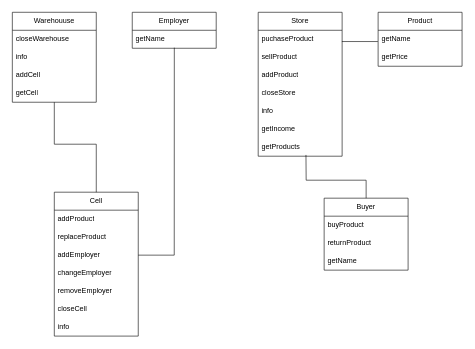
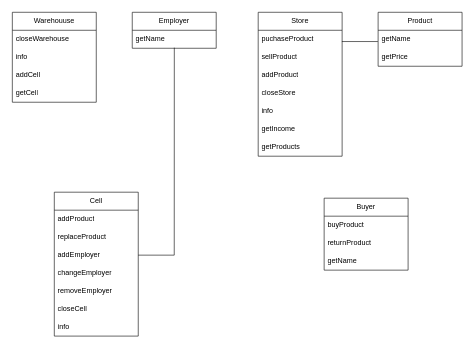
edge "Warehouuse" -- "Cell": removed
edge "getProducts" -- "Buyer": removed
